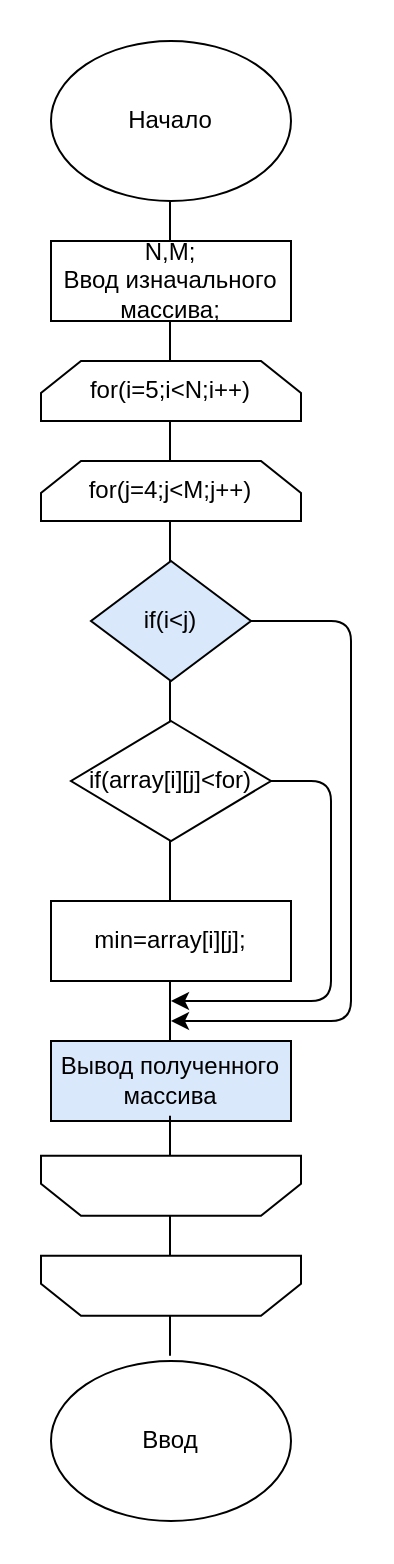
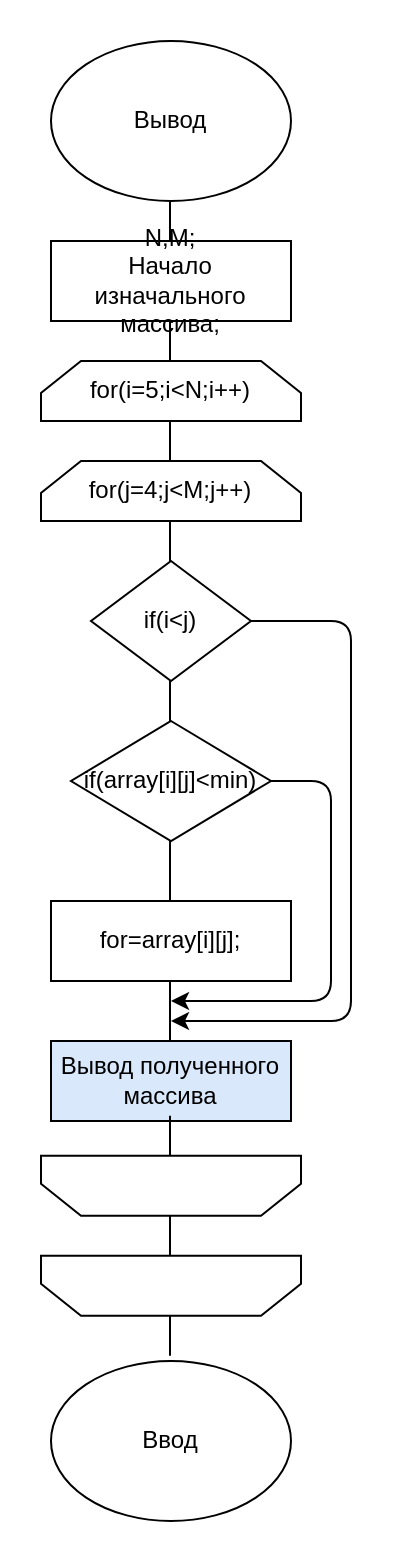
node "Начало": label "Начало" -> "Вывод"
node "N,M; Ввод изначального массива;": label "N,M; Ввод изначального массива;" -> "N,M; Начало изначального массива;"
node "if(i<j)": fillcolor #dae8fc -> #ffffff
node "if(array[i][j]<for)": label "if(array[i][j]<for)" -> "if(array[i][j]<min)"
node "min=array[i][j];": label "min=array[i][j];" -> "for=array[i][j];"
